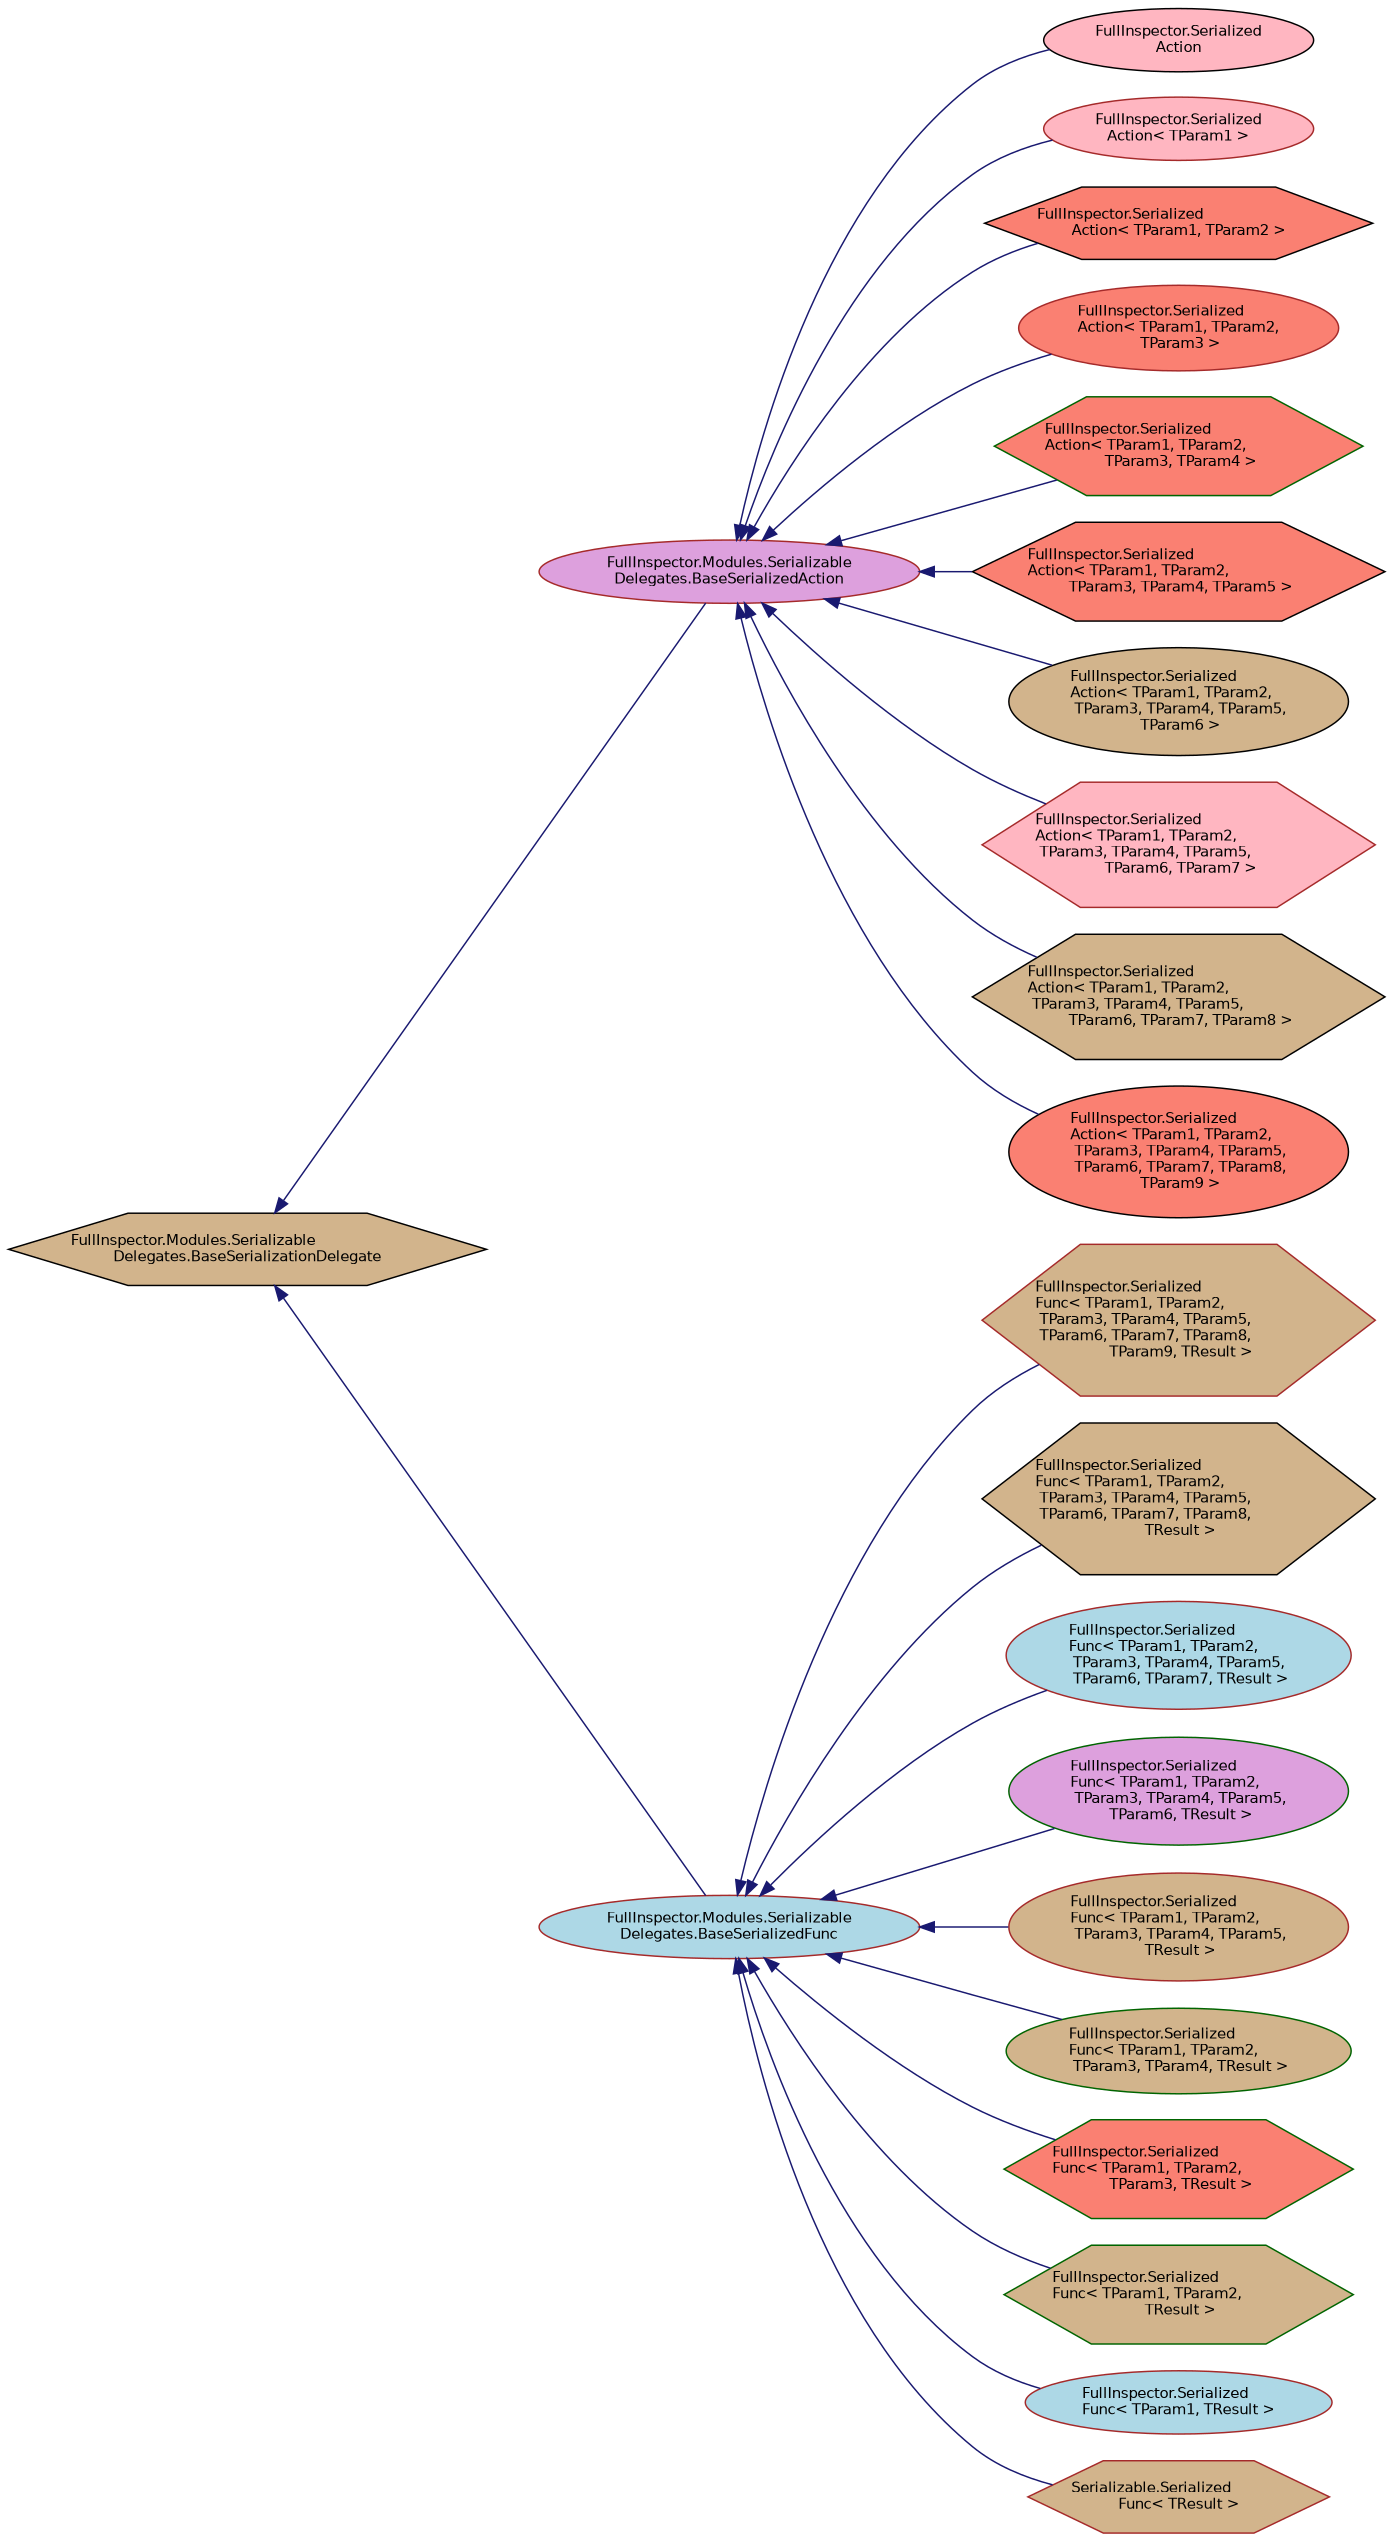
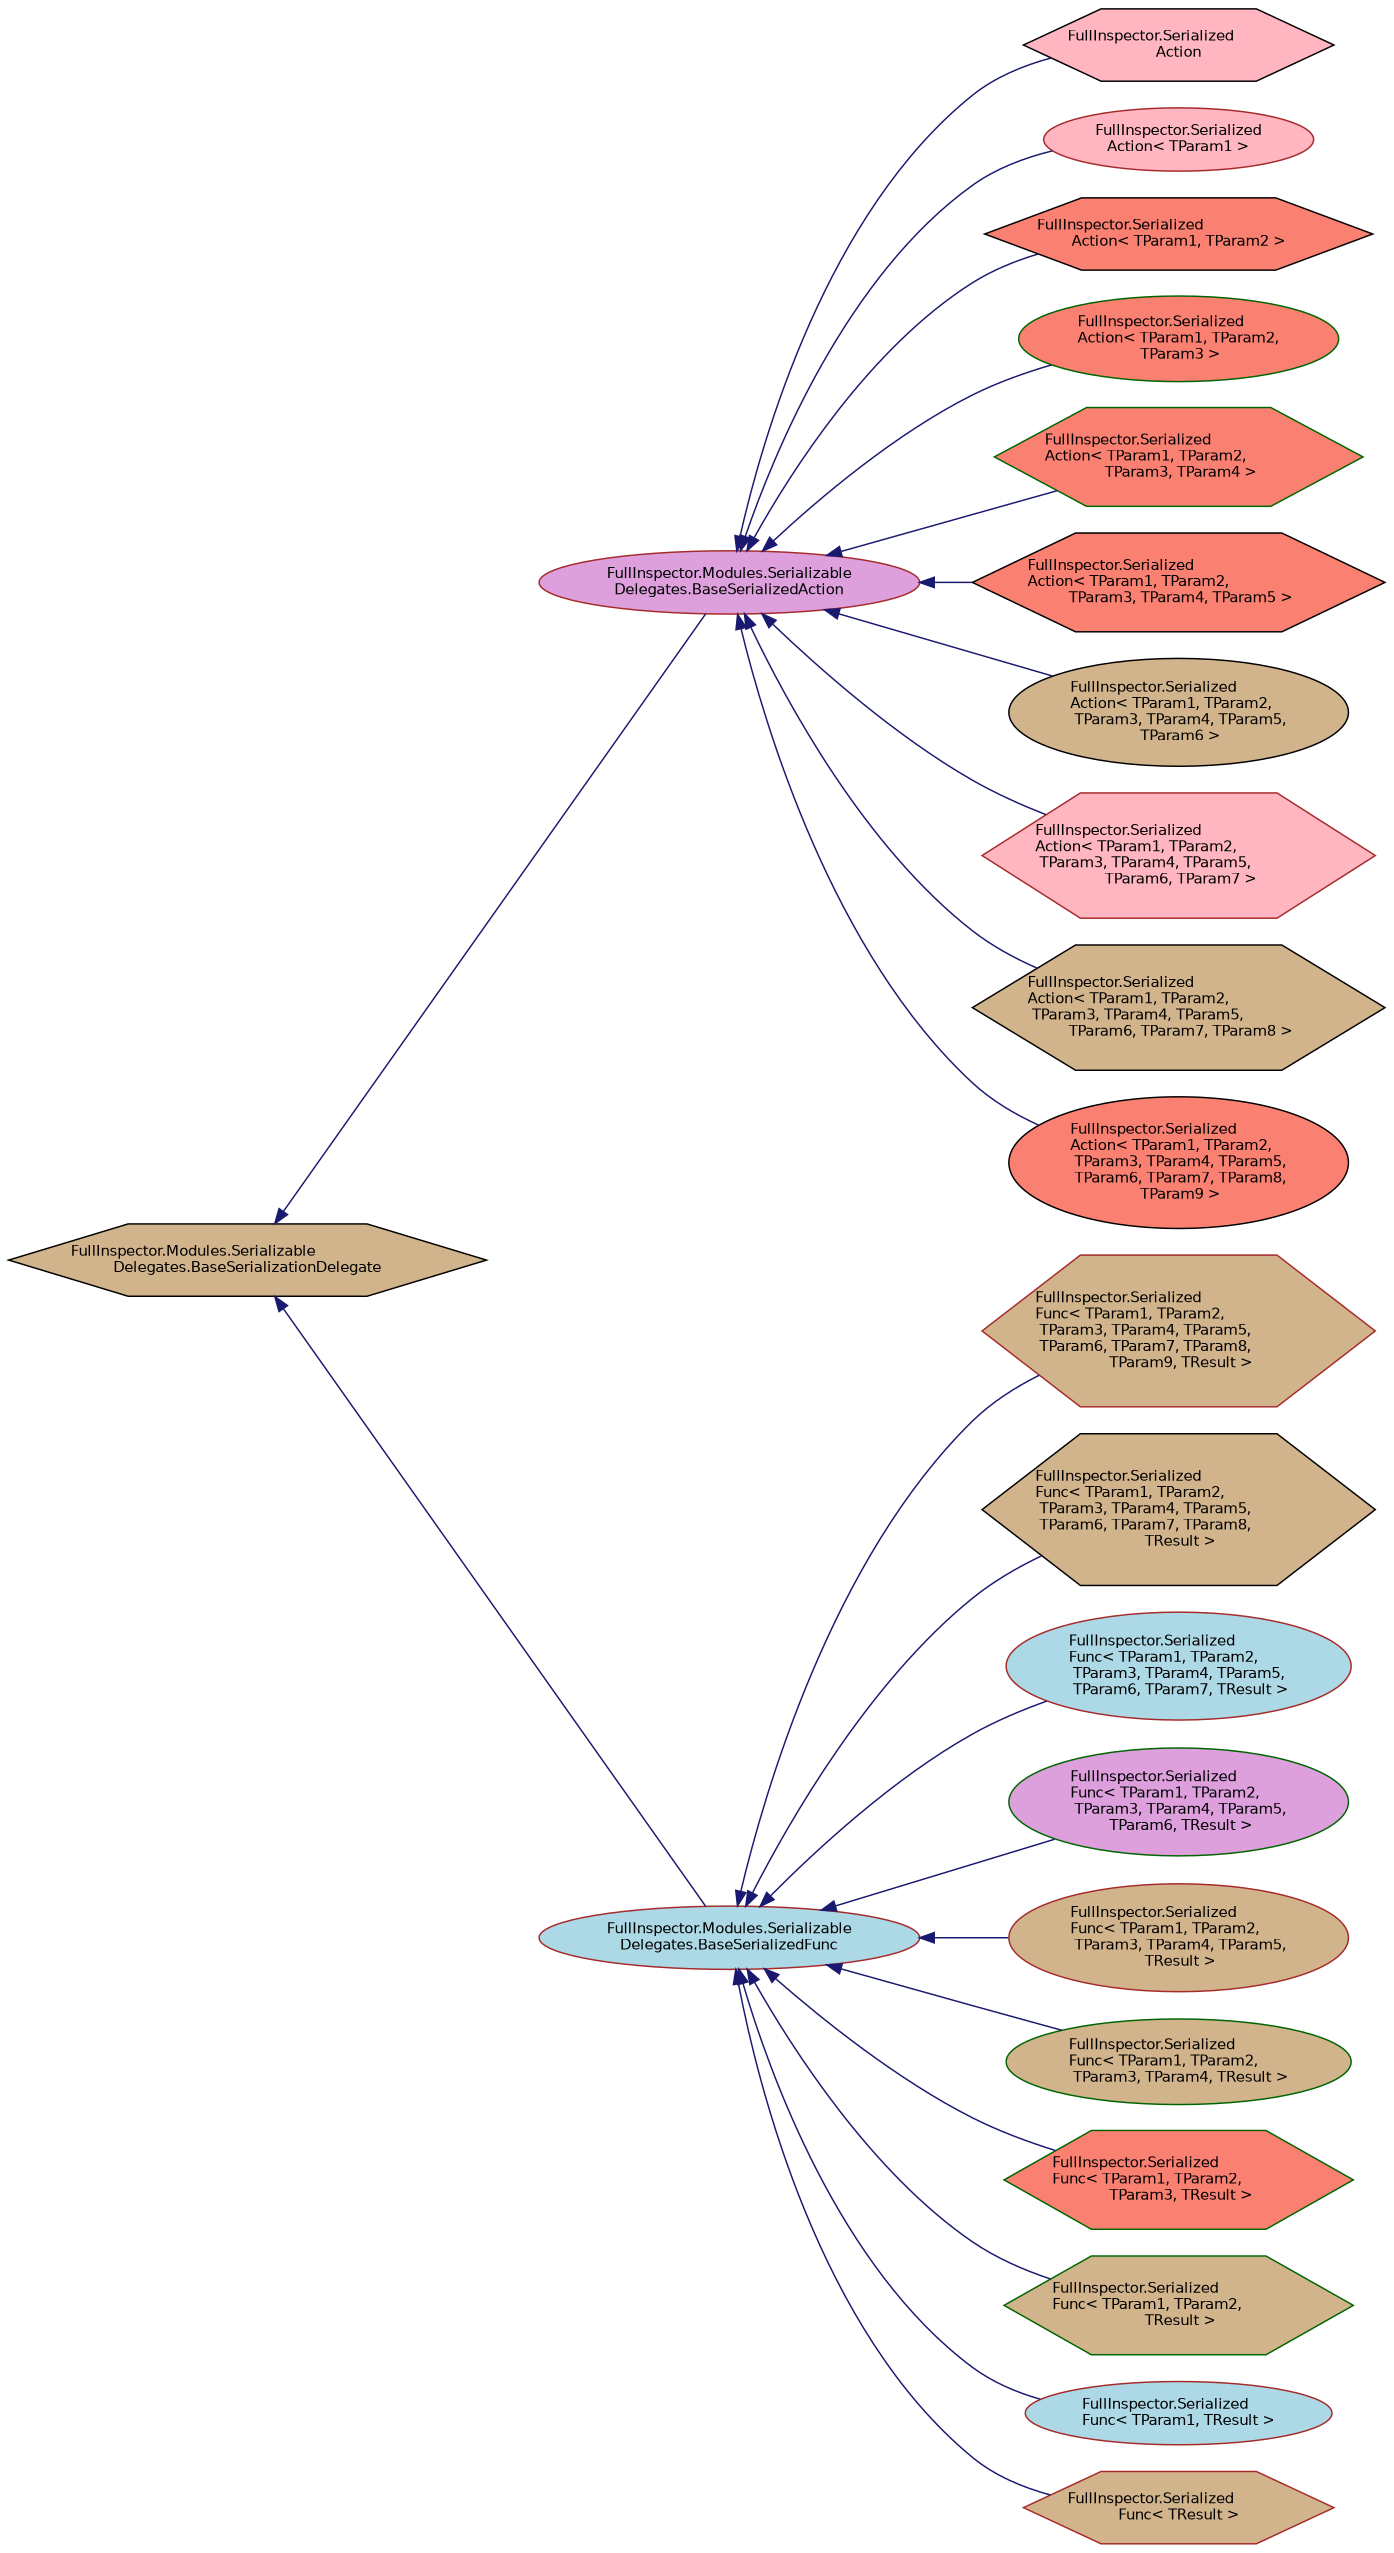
node "FullInspector.Serialized Action": shape ellipse -> hexagon
node "FullInspector.Serialized Action< TParam1, TParam2, TParam3 >": color brown -> darkgreen
node "Serializable.Serialized Func< TResult >": label "Serializable.Serialized Func< TResult >" -> "FullInspector.Serialized Func< TResult >"
